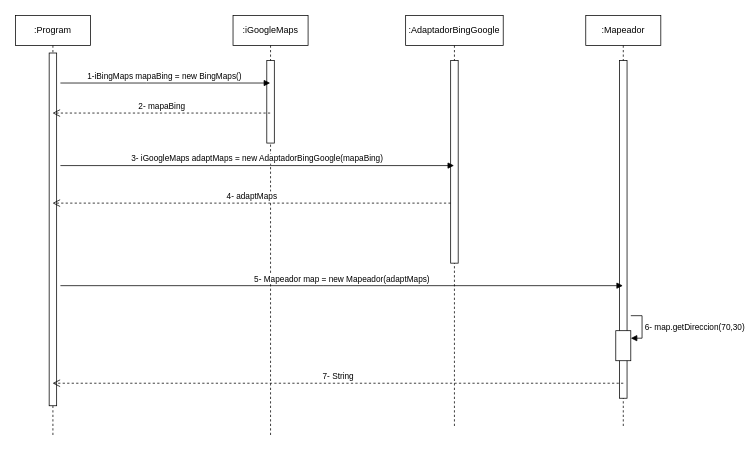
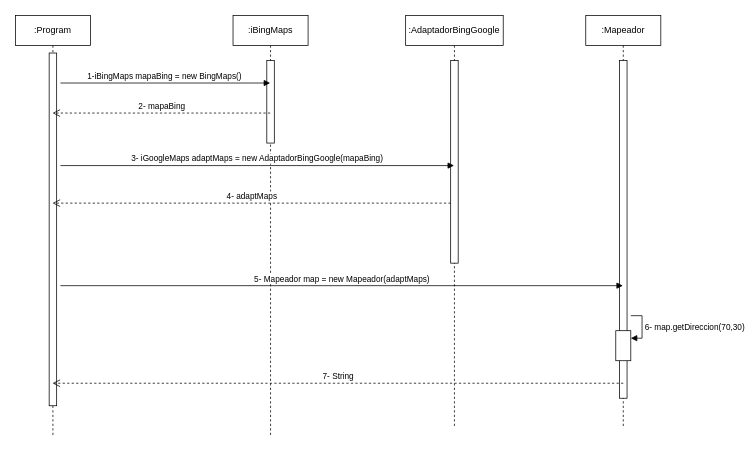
node ":iGoogleMaps": label ":iGoogleMaps" -> ":iBingMaps"
